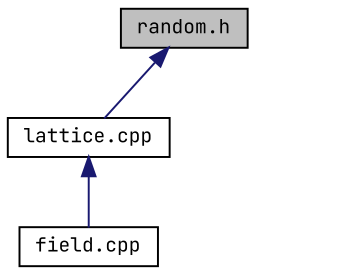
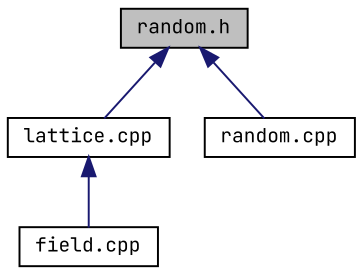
node "random.cpp": added
